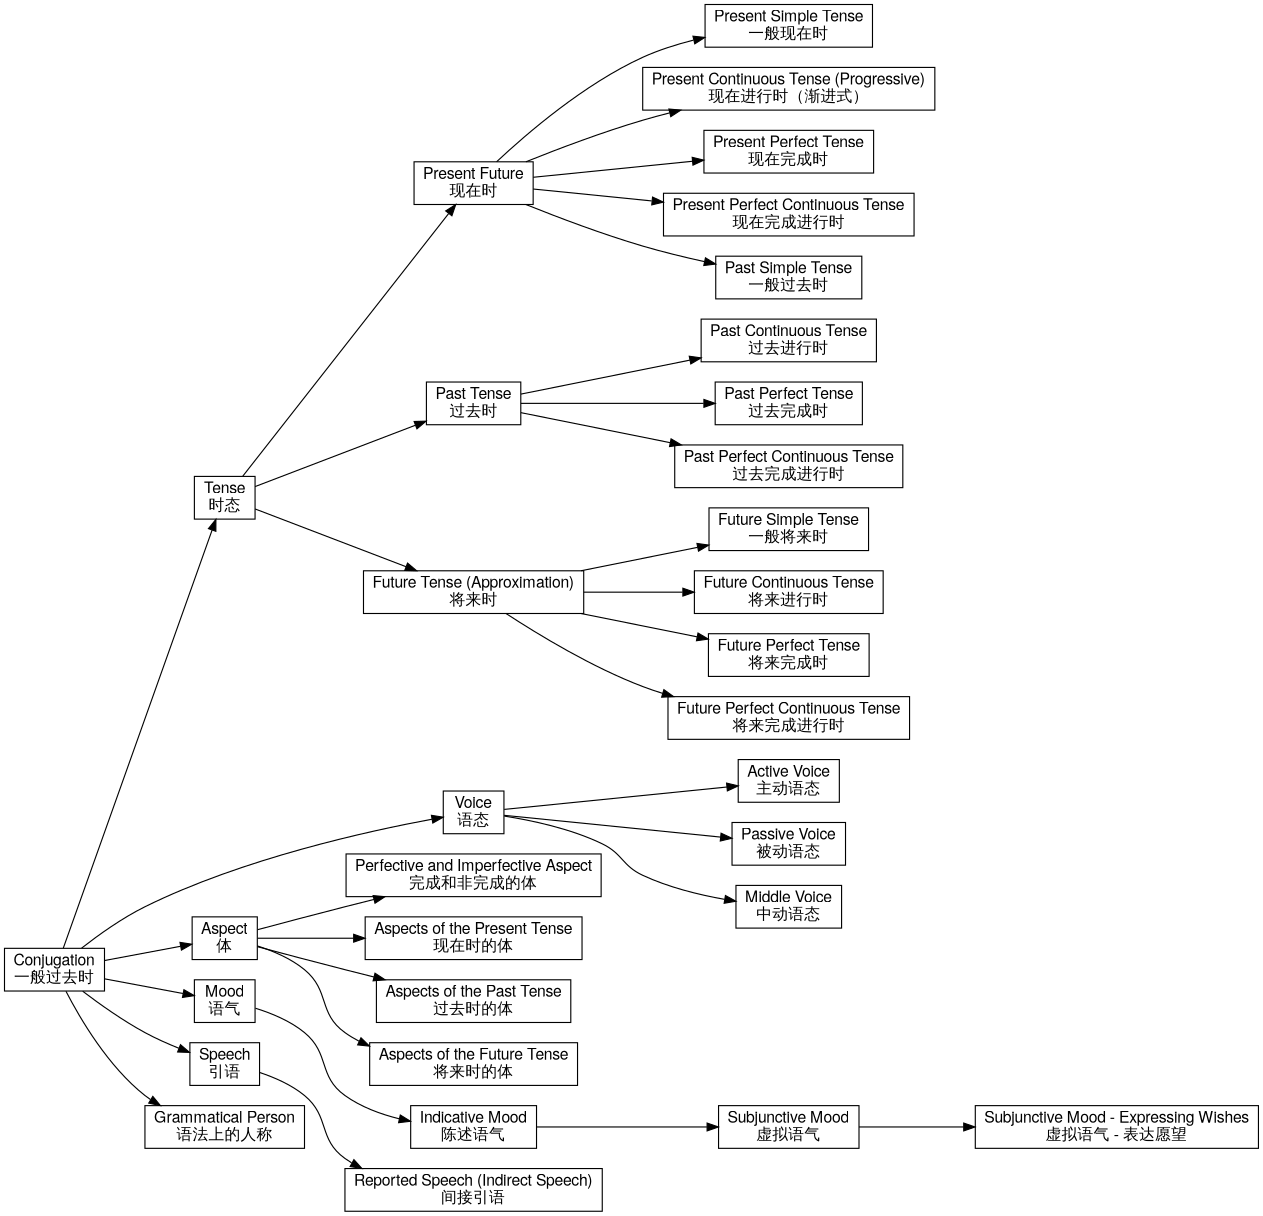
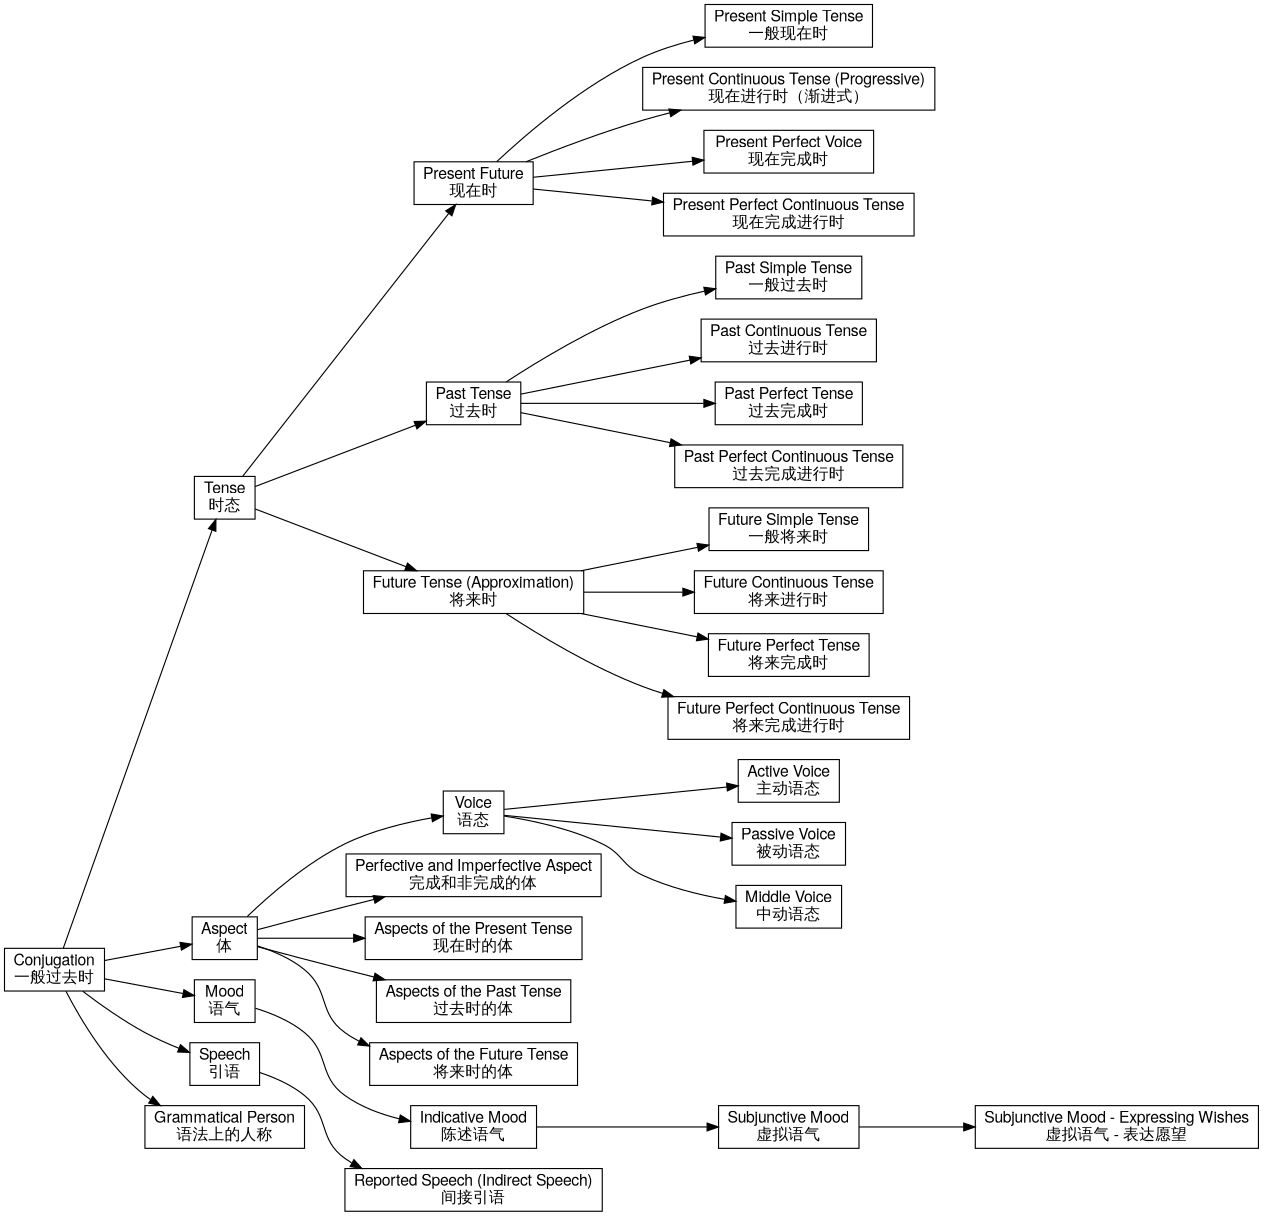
node "Present Perfect Tense 现在完成时": label "Present Perfect Tense 现在完成时" -> "Present Perfect Voice 现在完成时"
edge "Present Future 现在时" -> "Past Simple Tense 一般过去时": now "Past Tense 过去时" -> "Past Simple Tense 一般过去时"
edge "Conjugation 一般过去时" -> "Voice 语态": now "Aspect 体" -> "Voice 语态"
